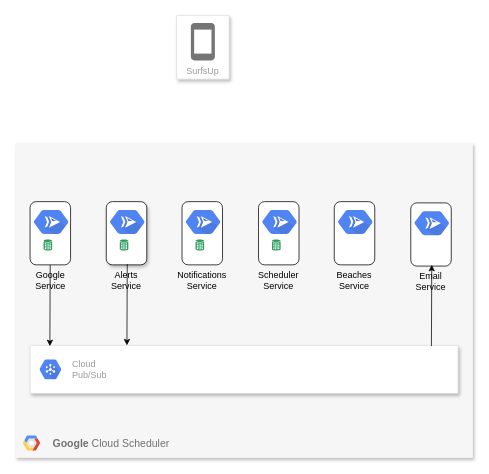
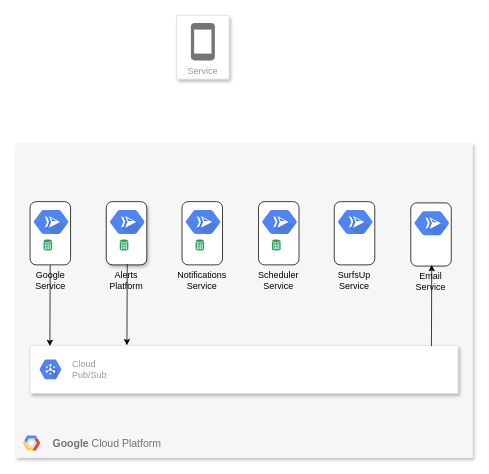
node "SurfsUp": label "SurfsUp" -> "Service"
node "Alerts Service": label "Alerts Service" -> "Alerts Platform"
node "Beaches Service": label "Beaches Service" -> "SurfsUp Service"
node "Google Cloud Scheduler": label "Google Cloud Scheduler" -> "Google Cloud Platform"
